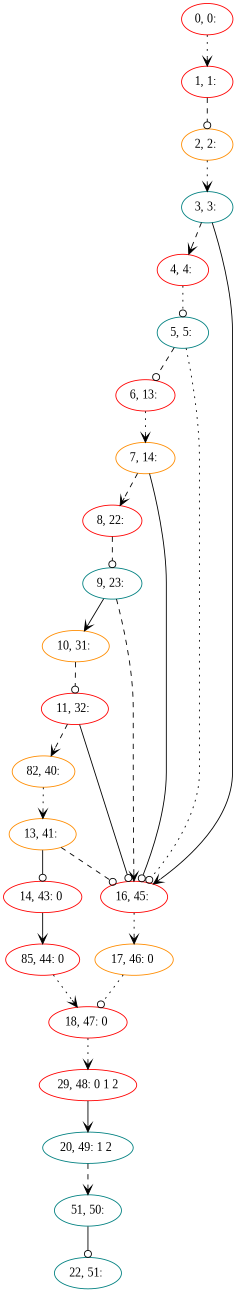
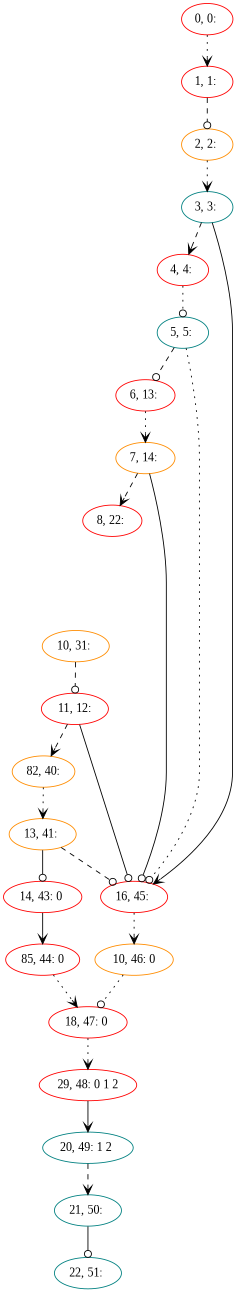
node "9, 23:": removed
node "11, 32:": label "11, 32:" -> "11, 12:"
node "17, 46: 0": label "17, 46: 0" -> "10, 46: 0"
node "51, 50:": label "51, 50:" -> "21, 50:"
